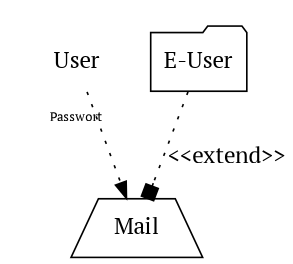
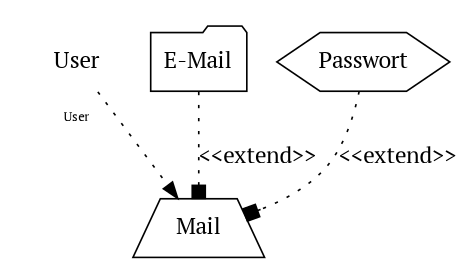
node "E-User": label "E-User" -> "E-Mail"
node "Passwort": added
cluster "Passwort": label "Passwort" -> "User"
